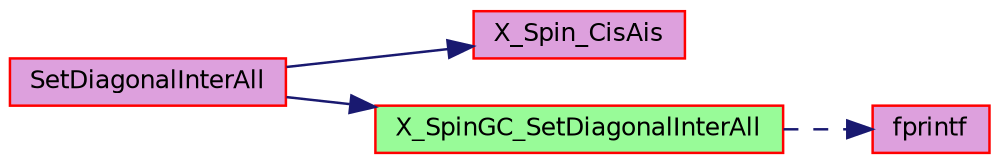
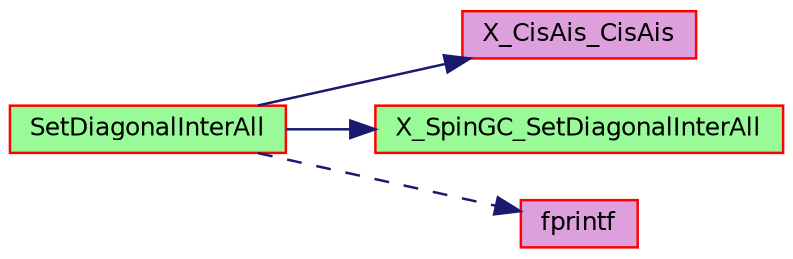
node "X_Spin_CisAis": label "X_Spin_CisAis" -> "X_CisAis_CisAis"
node "SetDiagonalInterAll": fillcolor plum -> palegreen
edge "X_SpinGC_SetDiagonalInterAll" -> "fprintf": now "SetDiagonalInterAll" -> "fprintf"
